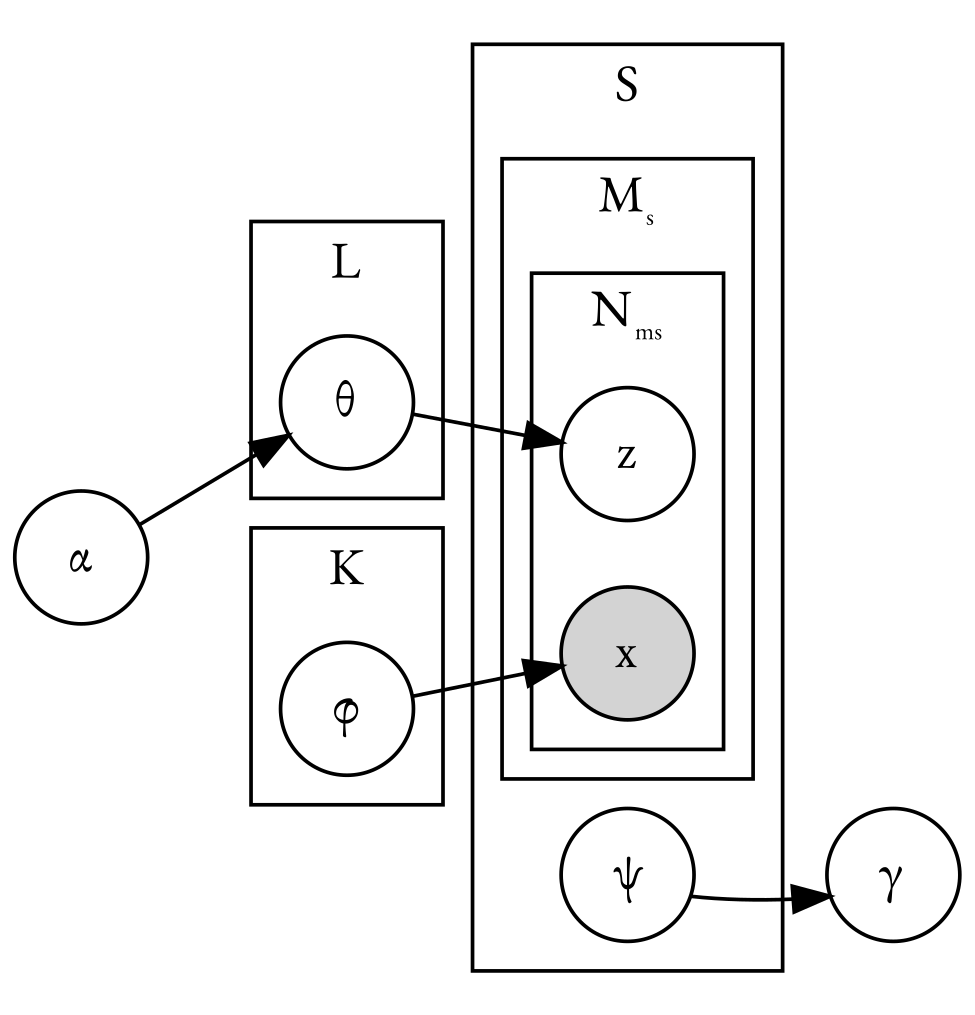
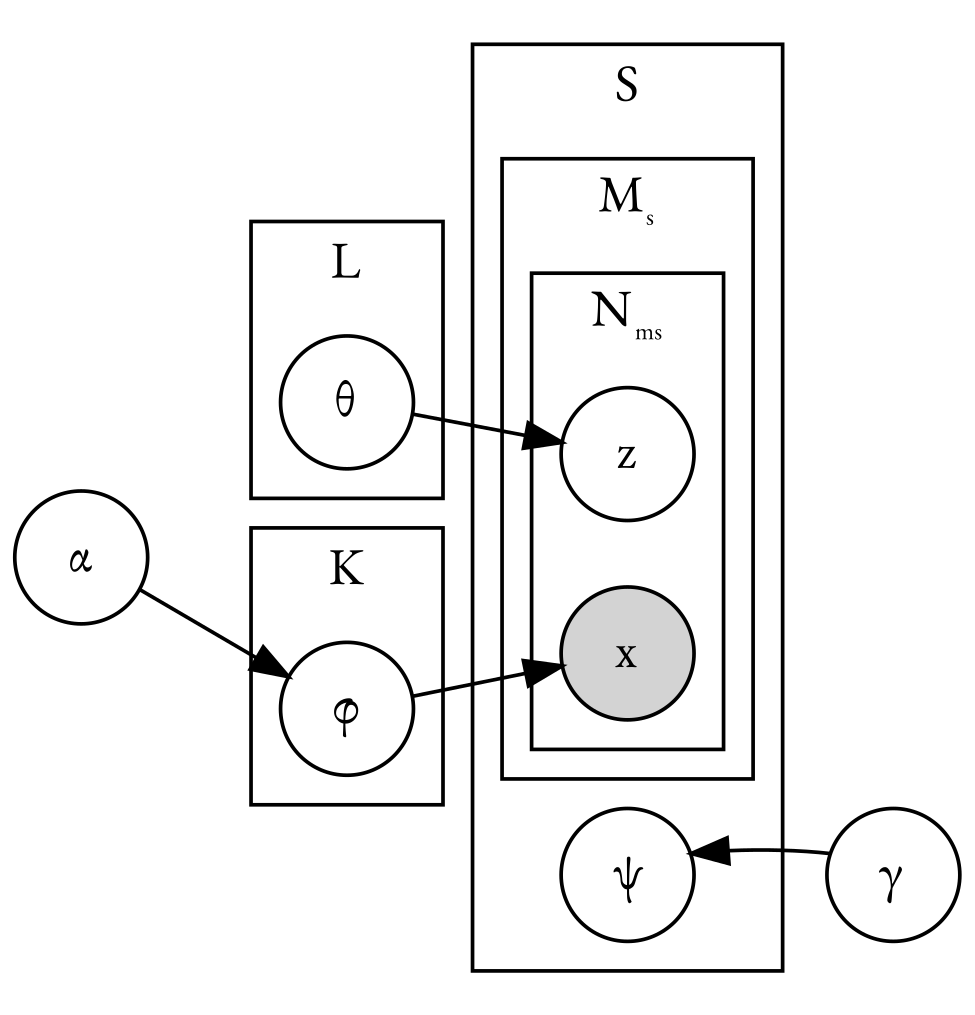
edge "α" -> "θ": now "α" -> "φ"
edge "ψ" -> "γ": reversed
